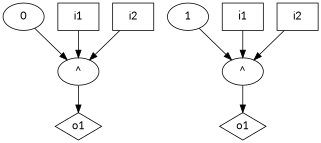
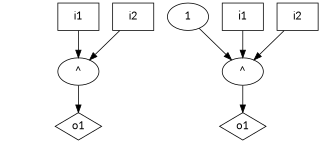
node "0": removed
